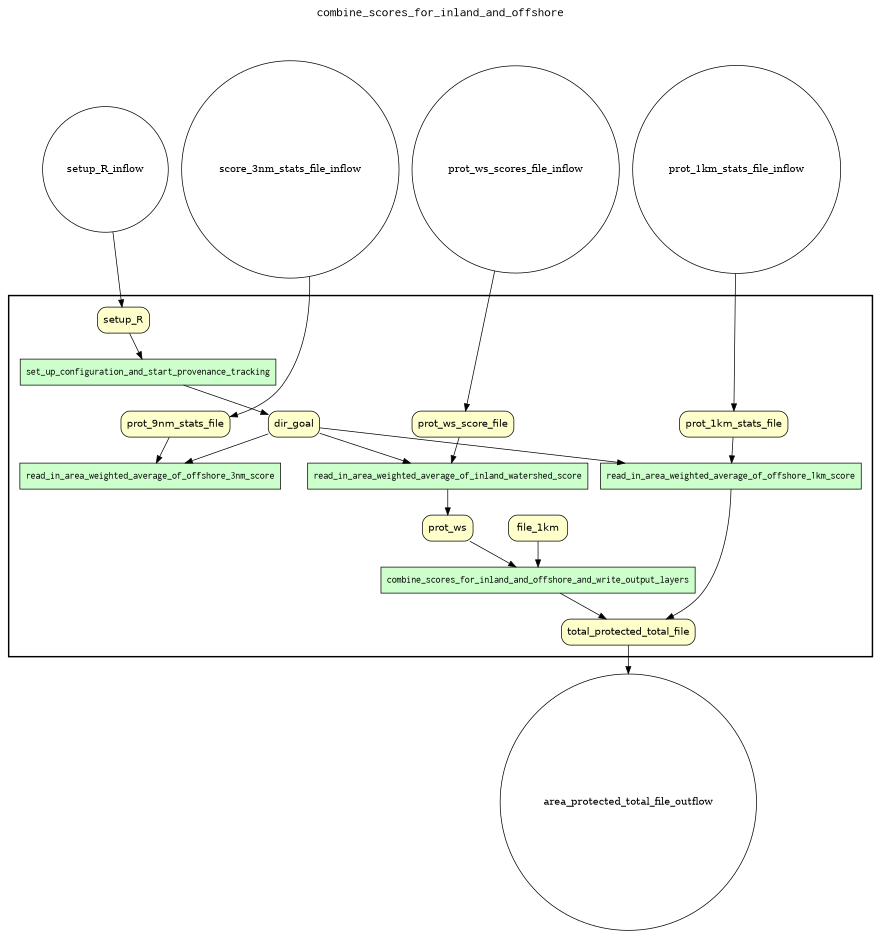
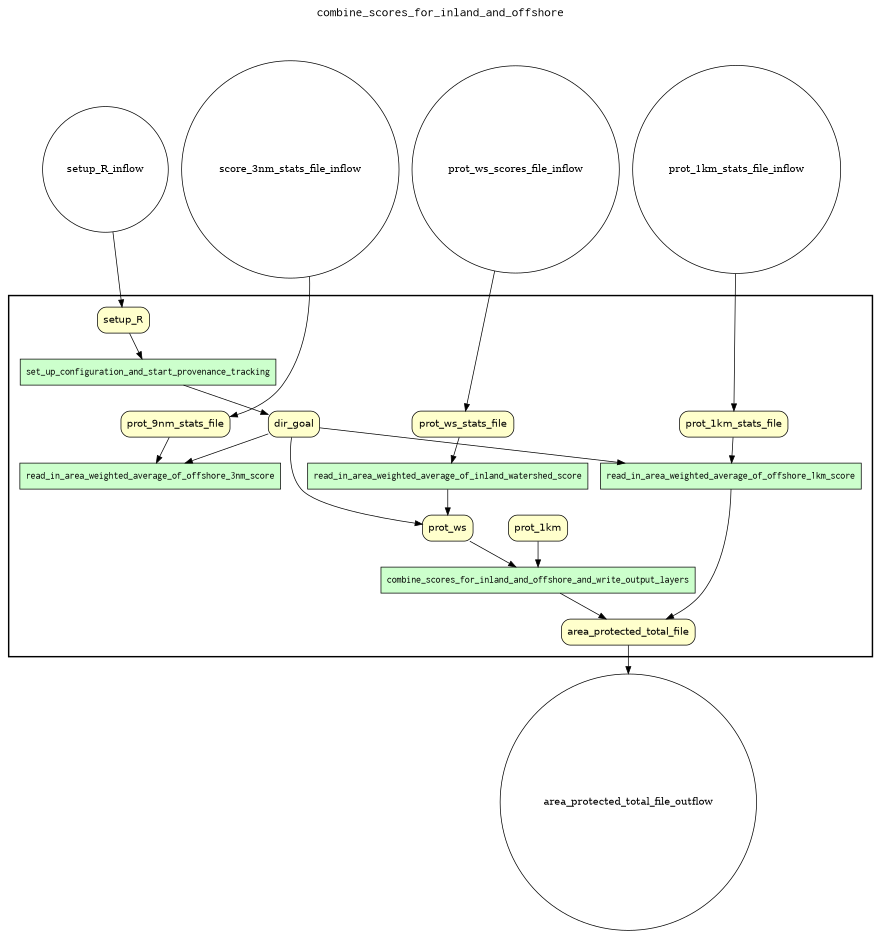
node "prot_ws_score_file": label "prot_ws_score_file" -> "prot_ws_stats_file"
edge "dir_goal" -> "read_in_area_weighted_average_of_inland_watershed_score": now "dir_goal" -> "prot_ws"
node "file_1km": label "file_1km" -> "prot_1km"
node "total_protected_total_file": label "total_protected_total_file" -> "area_protected_total_file"
